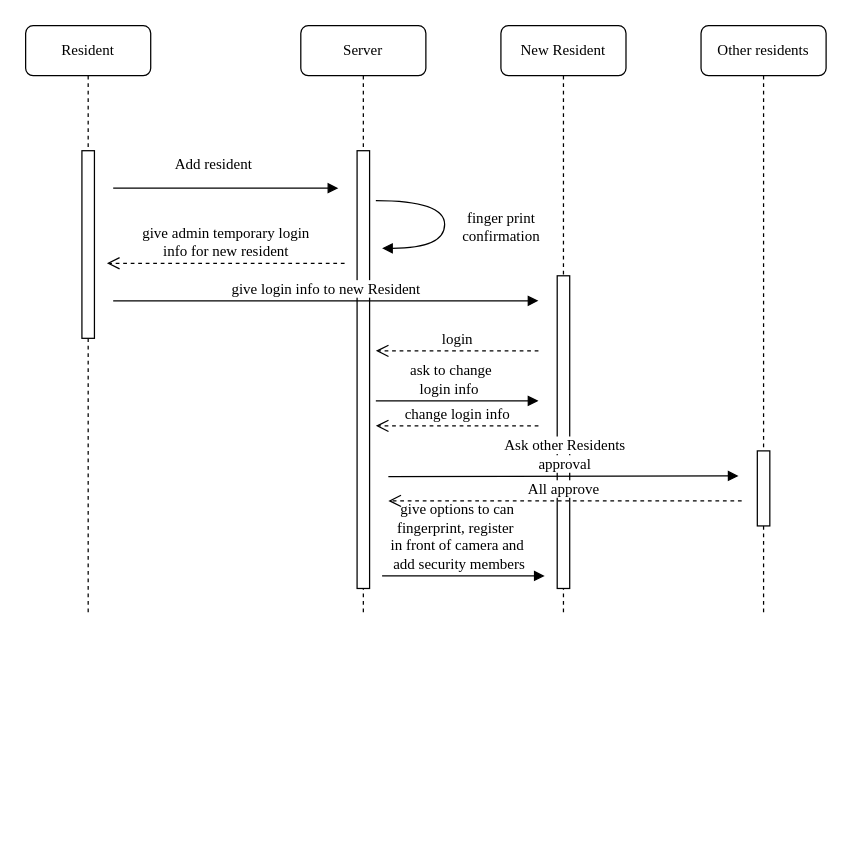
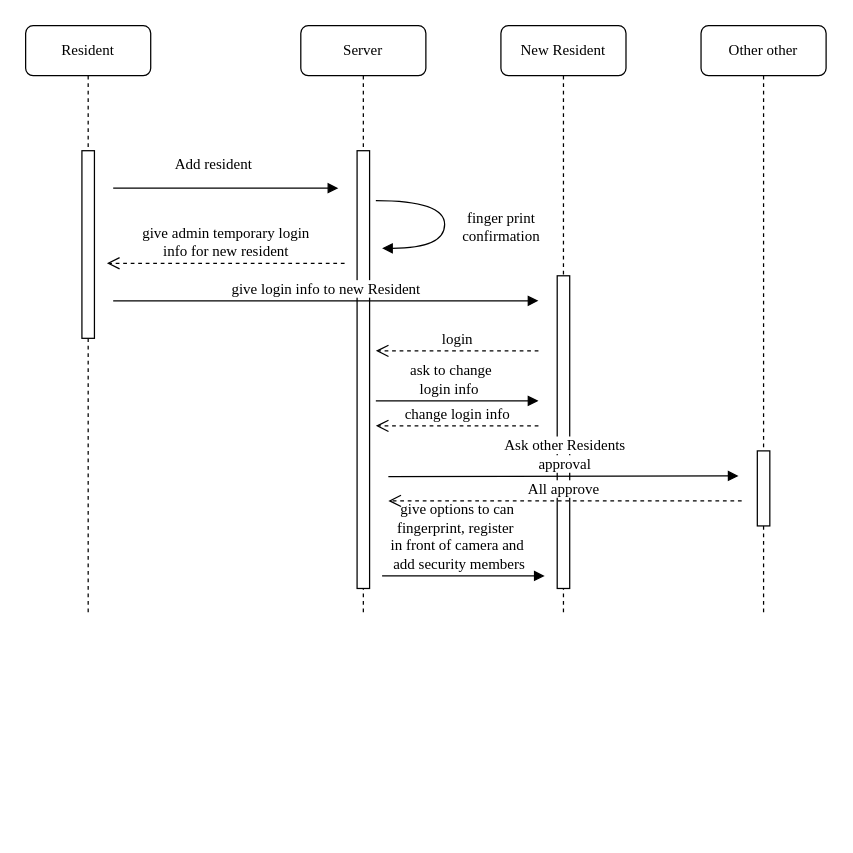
node "Other residents": label "Other residents" -> "Other other"
